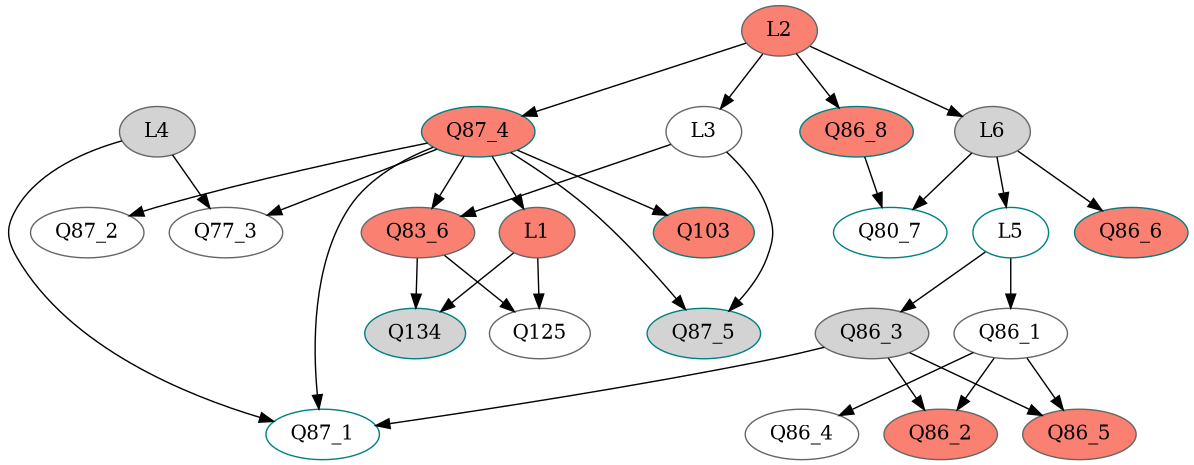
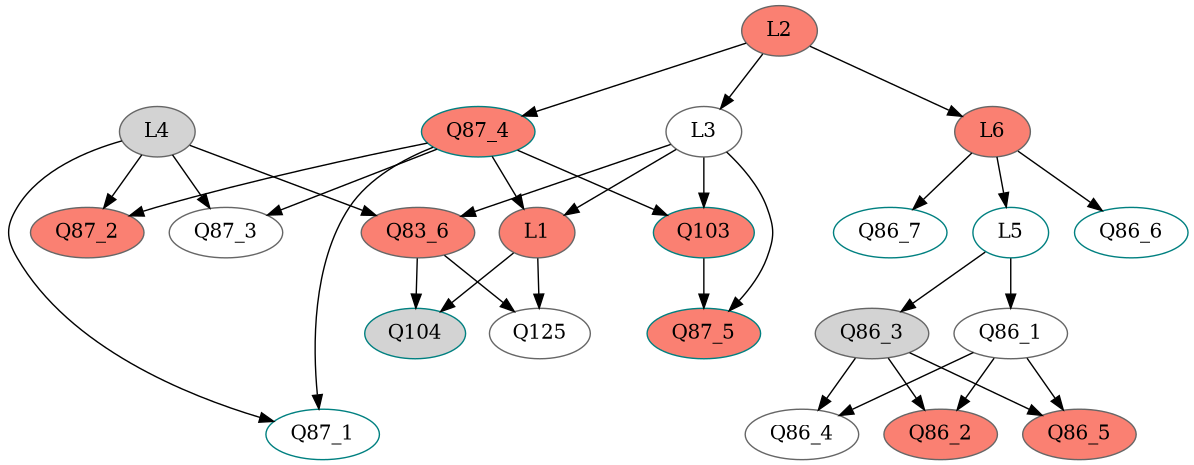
node "Q86_8": removed
node "L6": fillcolor lightgrey -> salmon
edge "L3" -> "Q103": added
edge "L4" -> "Q87_2": added
edge "Q87_4" -> "Q83_6": now "L4" -> "Q83_6"
edge "L3" -> "L1": added
edge "Q87_4" -> "Q87_5": now "Q103" -> "Q87_5"
node "Q87_2": fillcolor white -> salmon
node "Q77_3": label "Q77_3" -> "Q87_3"
node "Q80_7": label "Q80_7" -> "Q86_7"
node "Q86_6": fillcolor salmon -> white
node "Q134": label "Q134" -> "Q104"
node "Q87_5": fillcolor lightgrey -> salmon
edge "Q86_3" -> "Q87_1": now "Q86_3" -> "Q86_4"
